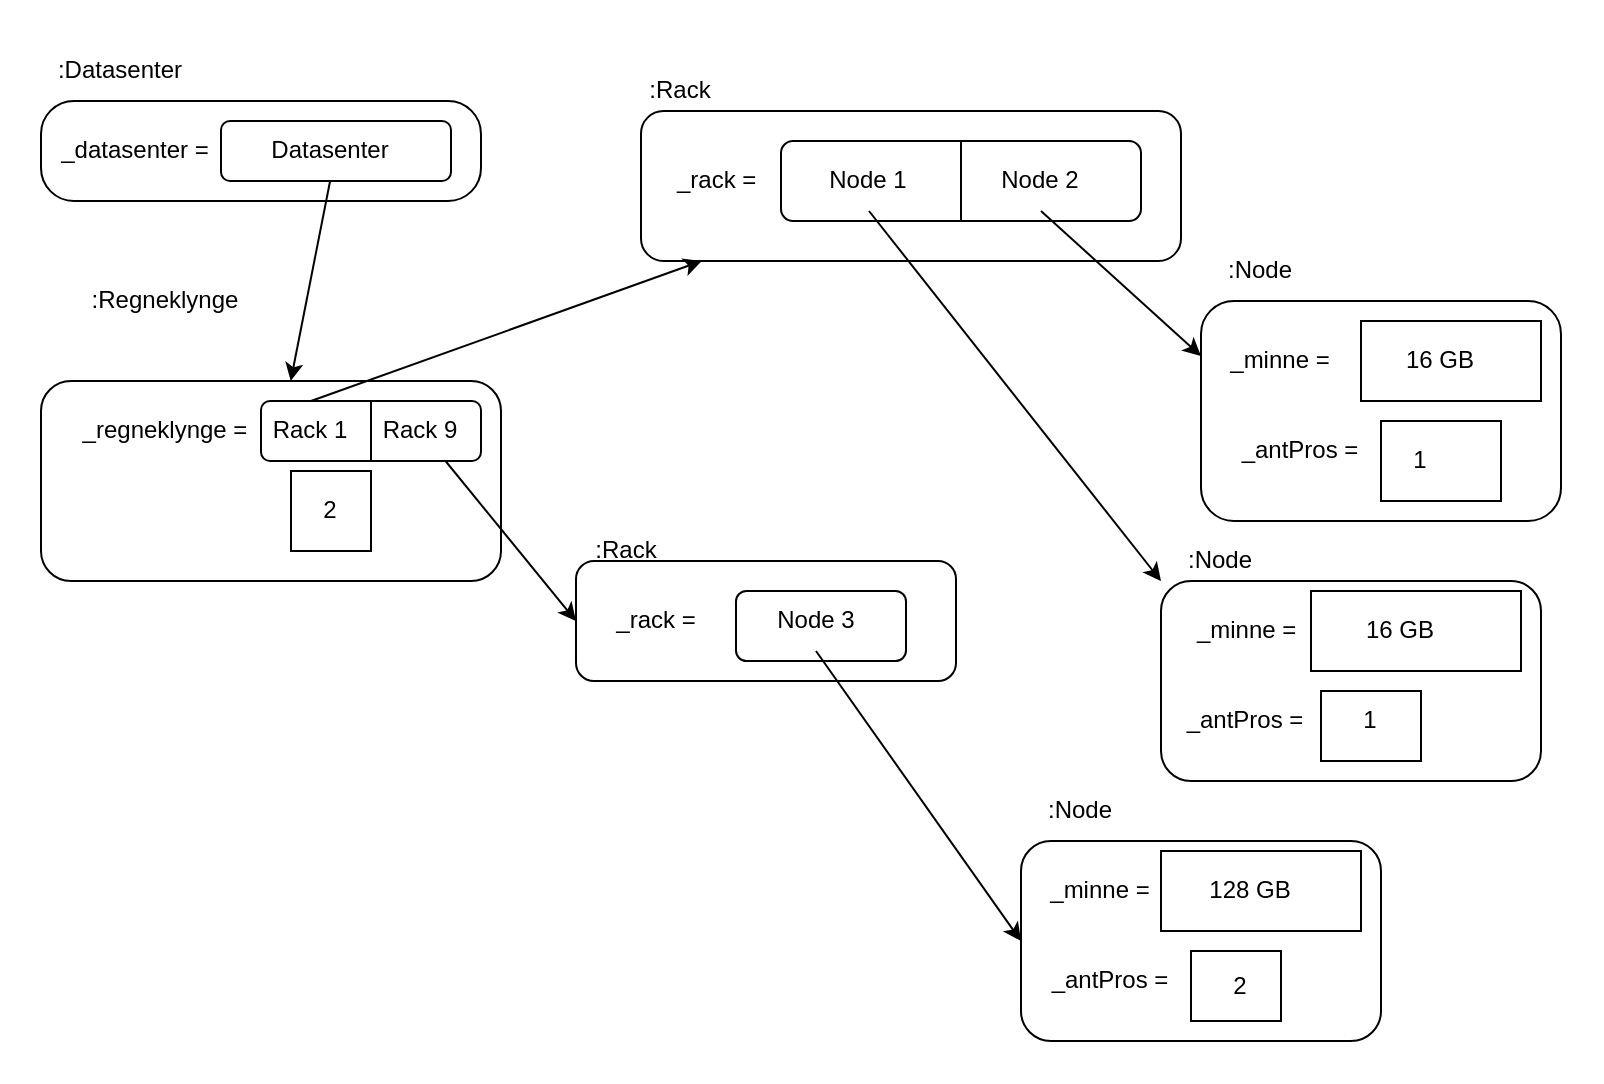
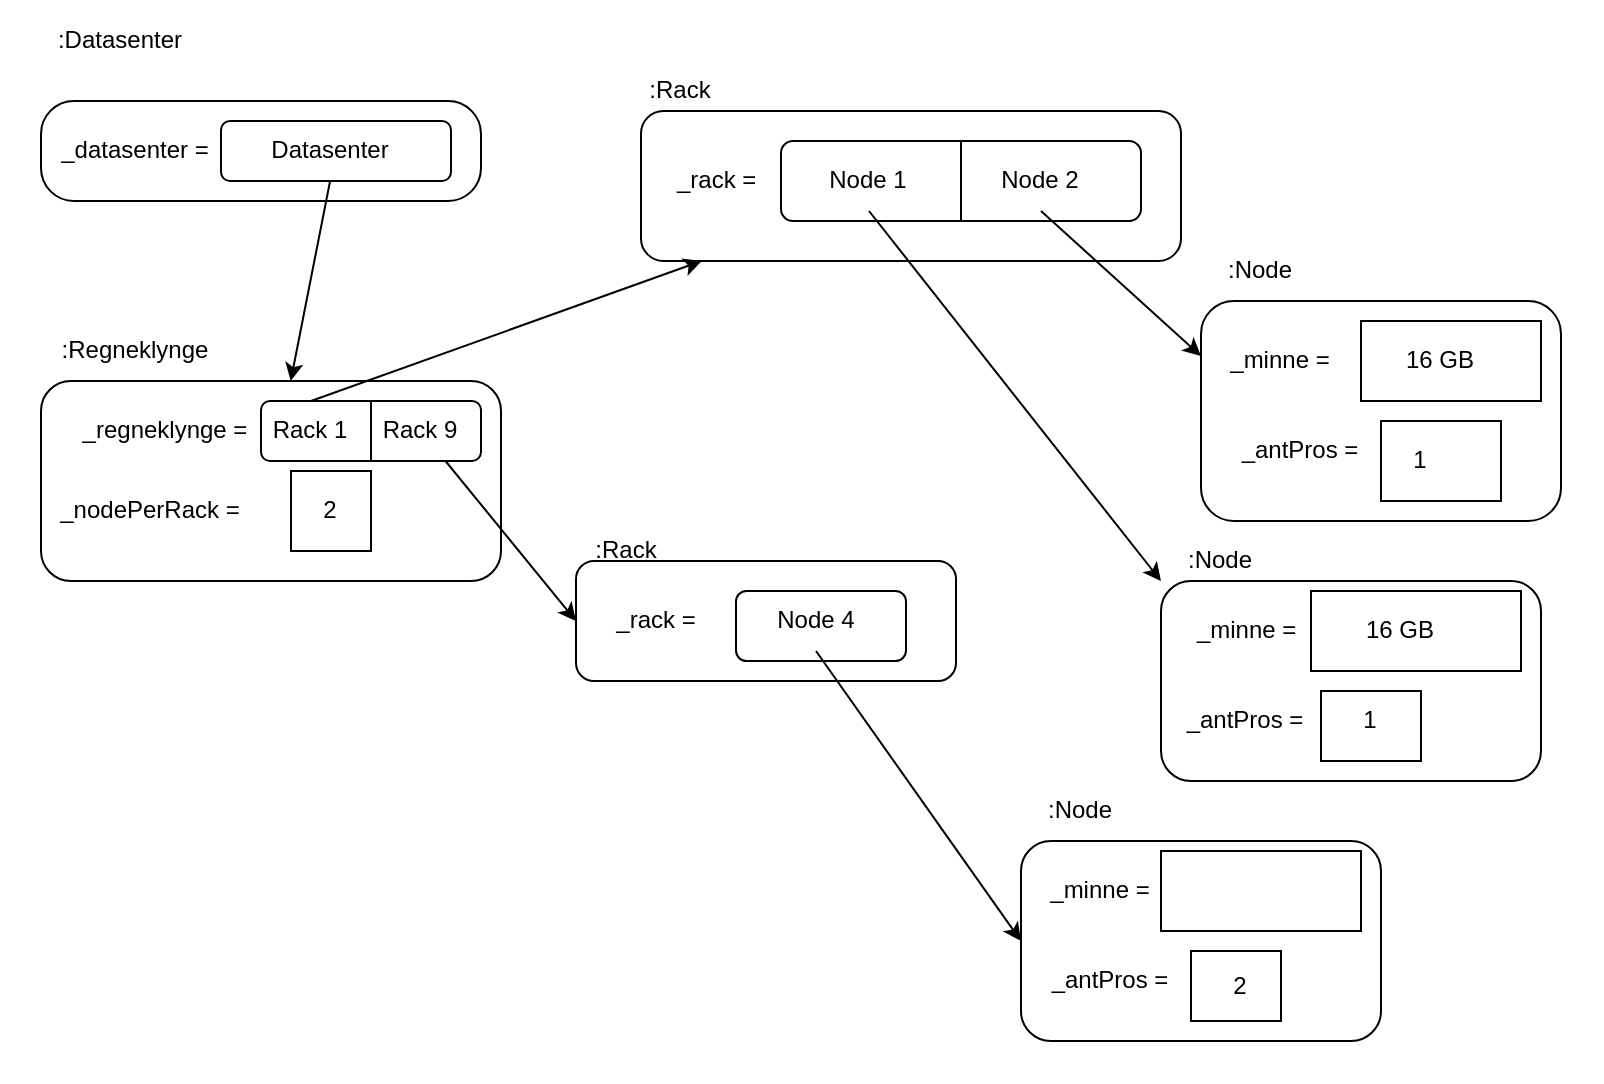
node ":Datasenter": moved (121, 71) -> (121, 41)
node ":Regneklynge": moved (166, 301) -> (136, 351)
node "_nodePerRack =": added
node "Node 3": label "Node 3" -> "Node 4"
node "128 GB": removed
